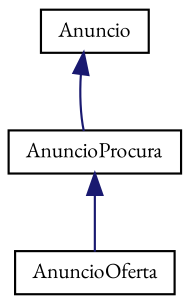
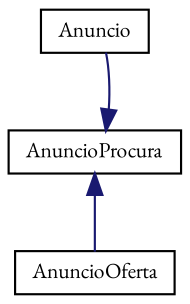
edge "AnuncioProcura" -> "Anuncio": reversed
